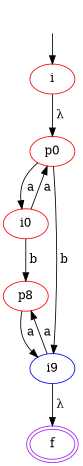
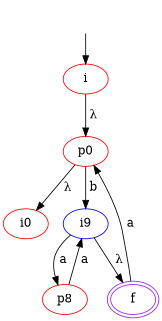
edge "p0" -> "i0": label " a" -> " λ"
edge "i0" -> "p0": now "f" -> "p0"
edge "i0" -> "p8": removed, label "b"
